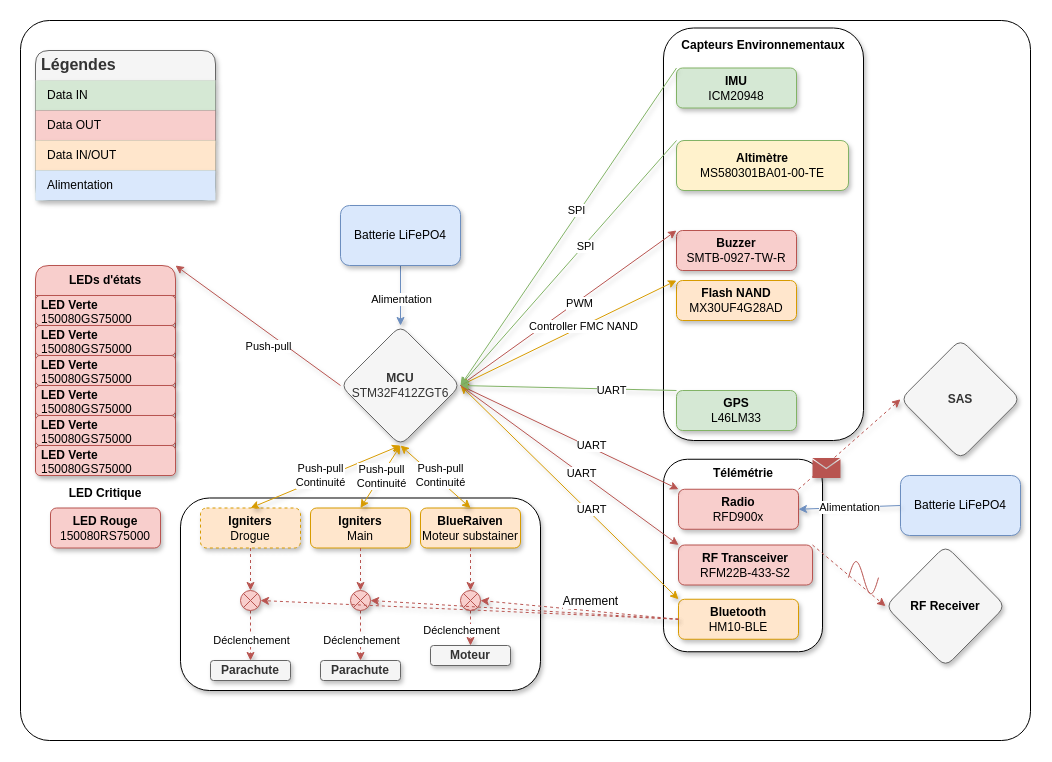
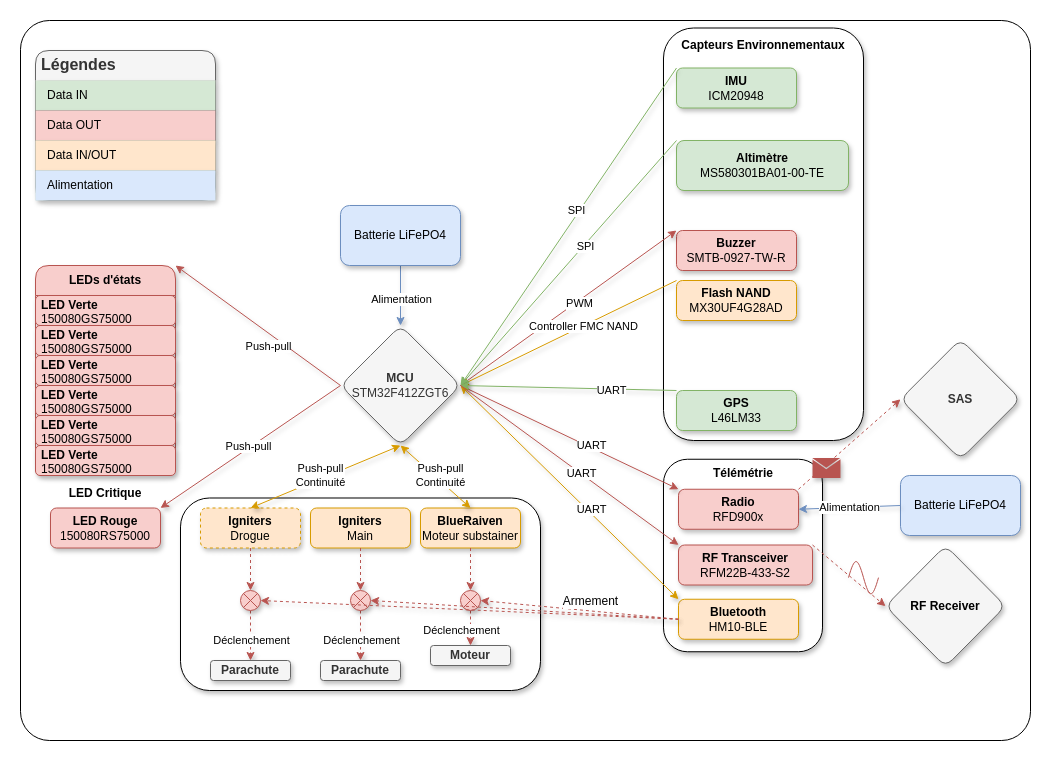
node "Altimètre MS580301BA01-00-TE": fillcolor #fff2cc -> #d5e8d4
edge "Flash NAND MX30UF4G28AD" -- "MCU STM32F412ZGT6": arrowhead classic -> none
edge "MCU STM32F412ZGT6" -> "LED Rouge 150080RS75000": added, label "Push-pull"
edge "MCU STM32F412ZGT6" -- "Igniters Main": removed, label "Push-pull Continuité"
